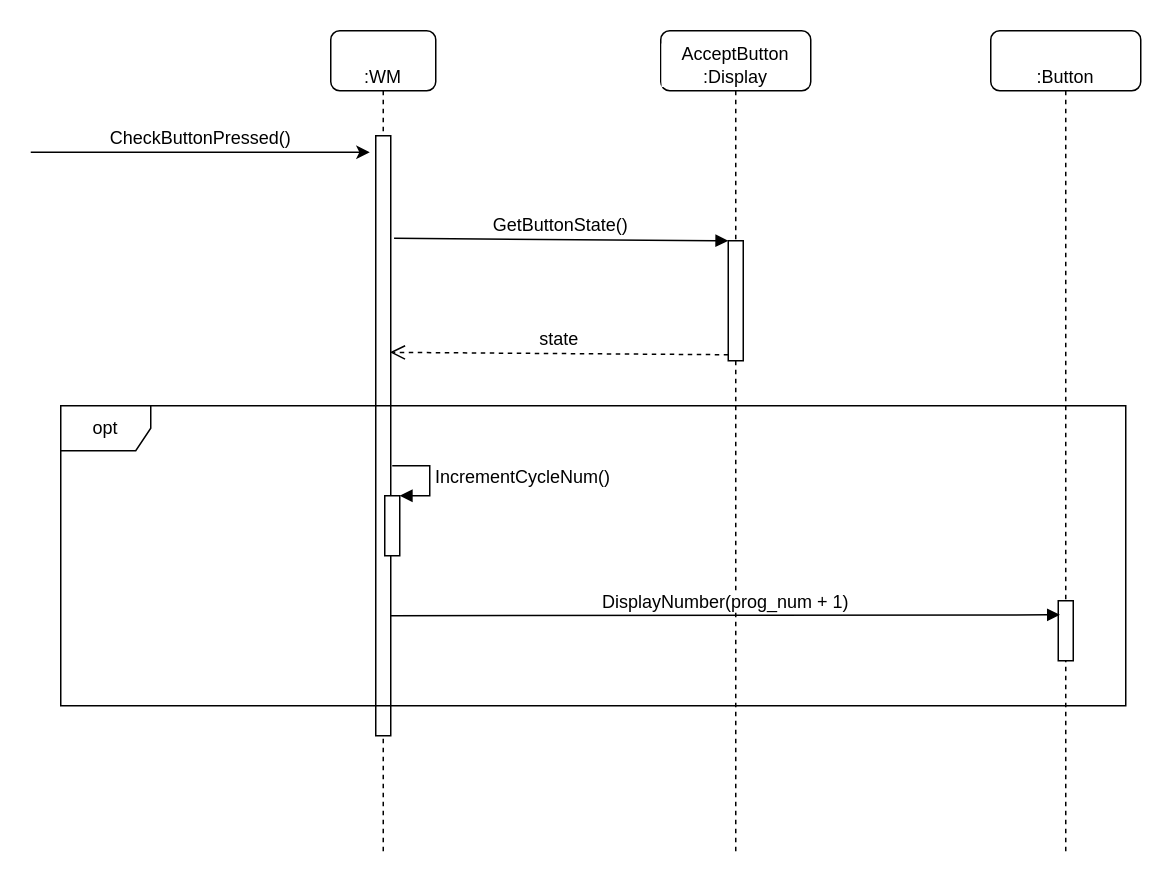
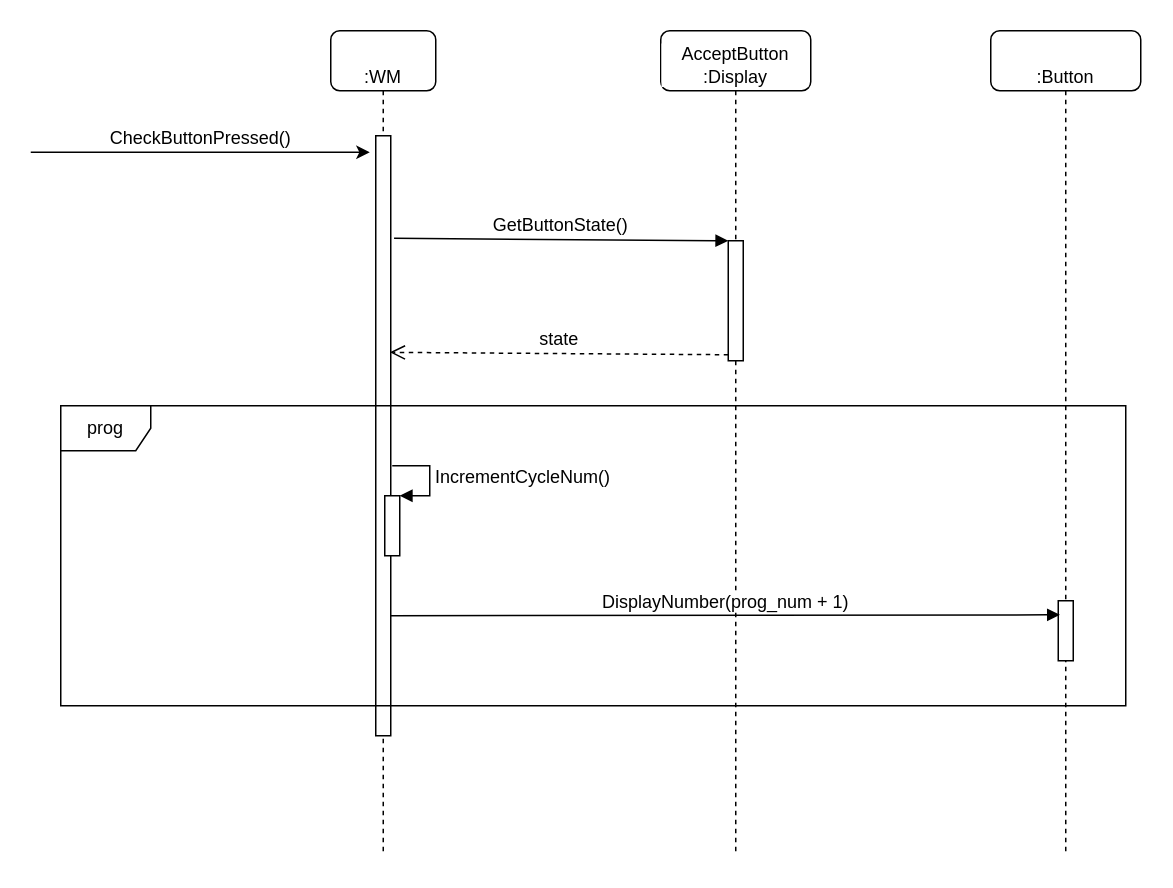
node "opt": label "opt" -> "prog"
